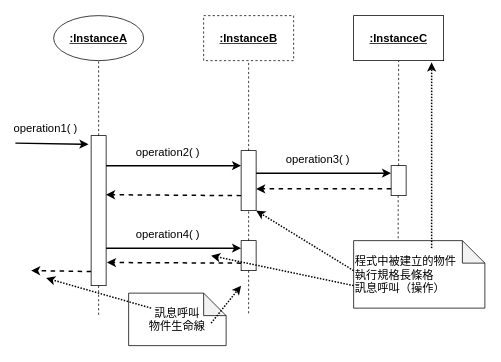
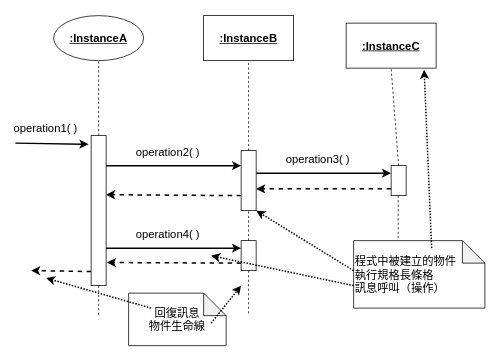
node ":InstanceB": style dashed -> solid
node ":InstanceC": moved (399, 38) -> (391, 45)
node "訊息呼叫 物件生命線": label "訊息呼叫 物件生命線" -> "回復訊息 物件生命線"
